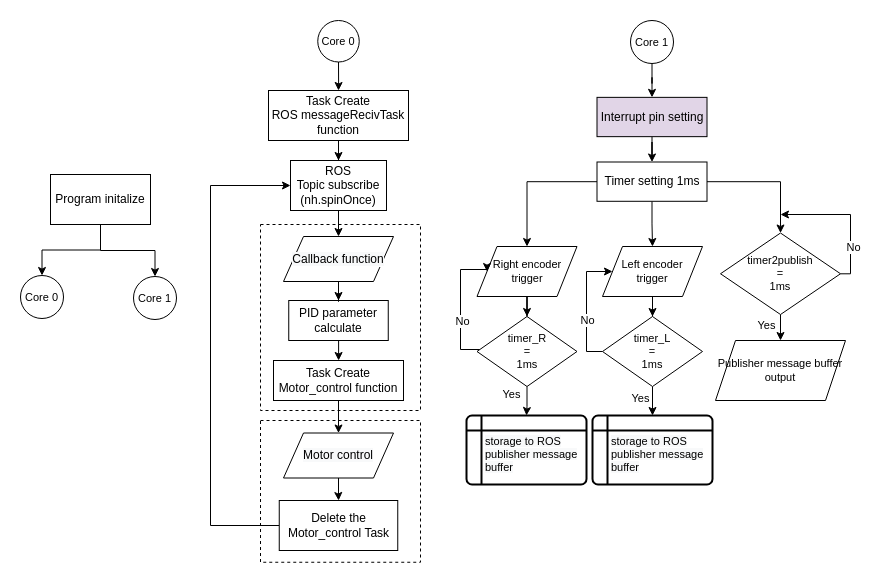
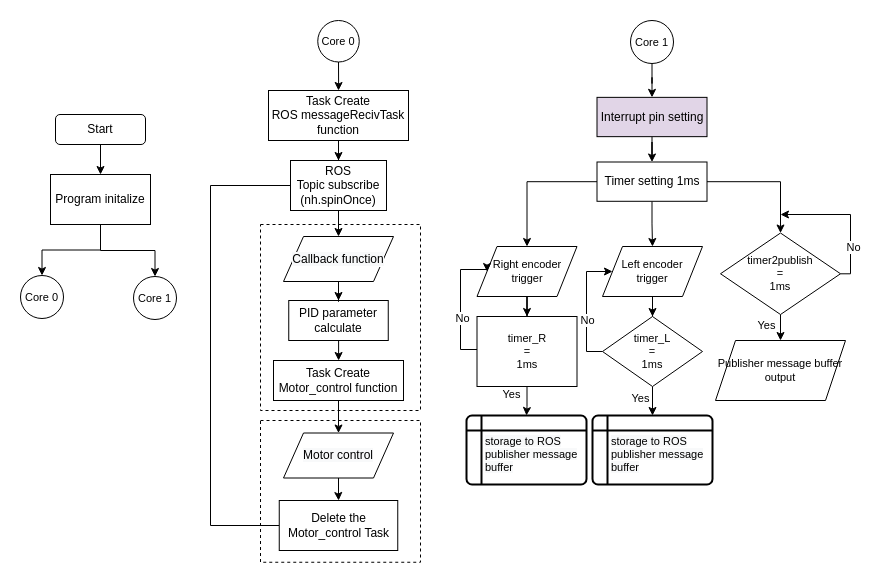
node "Start": added
edge "Start" -> "Program initalize": added
edge "Delete the Motor_control Task" -> "ROS Topic subscribe (nh.spinOnce)": arrowhead classic -> none
node "timer_R = 1ms": shape diamond -> rectangle
